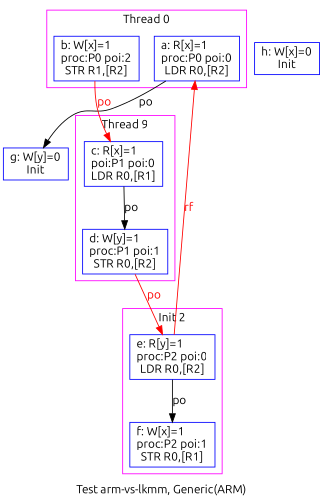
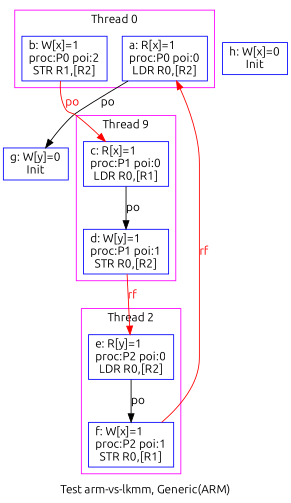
node "c: R[x]=1 poi:P1 poi:0 LDR R0,[R1]": label "c: R[x]=1 poi:P1 poi:0 LDR R0,[R1]" -> "c: R[x]=1 proc:P1 poi:0 LDR R0,[R1]"
edge "e: R[y]=1 proc:P2 poi:0 LDR R0,[R2]" -> "a: R[x]=1 proc:P0 poi:0 LDR R0,[R2]": now "f: W[x]=1 proc:P2 poi:1 STR R0,[R1]" -> "a: R[x]=1 proc:P0 poi:0 LDR R0,[R2]"
edge "d: W[y]=1 proc:P1 poi:1 STR R0,[R2]" -> "e: R[y]=1 proc:P2 poi:0 LDR R0,[R2]": label "po" -> "rf"
cluster "Init 2": label "Init 2" -> "Thread 2"
